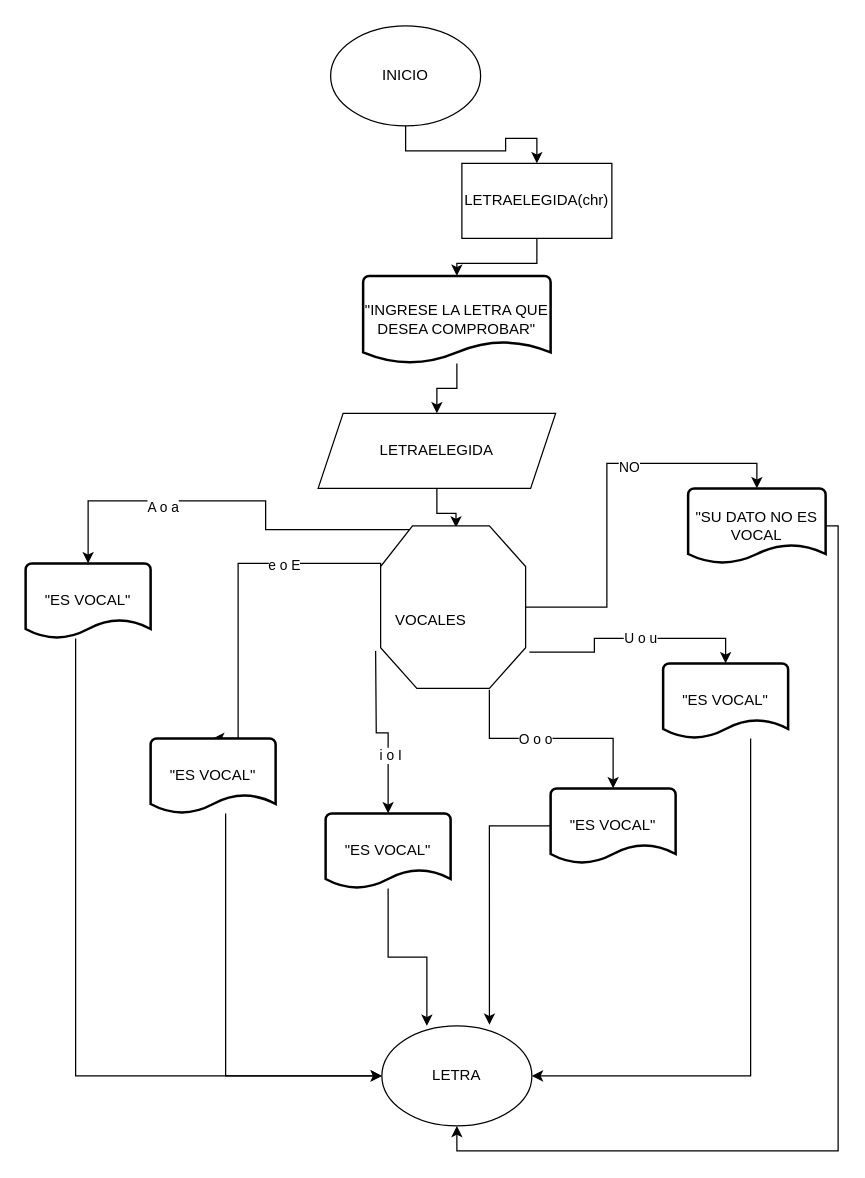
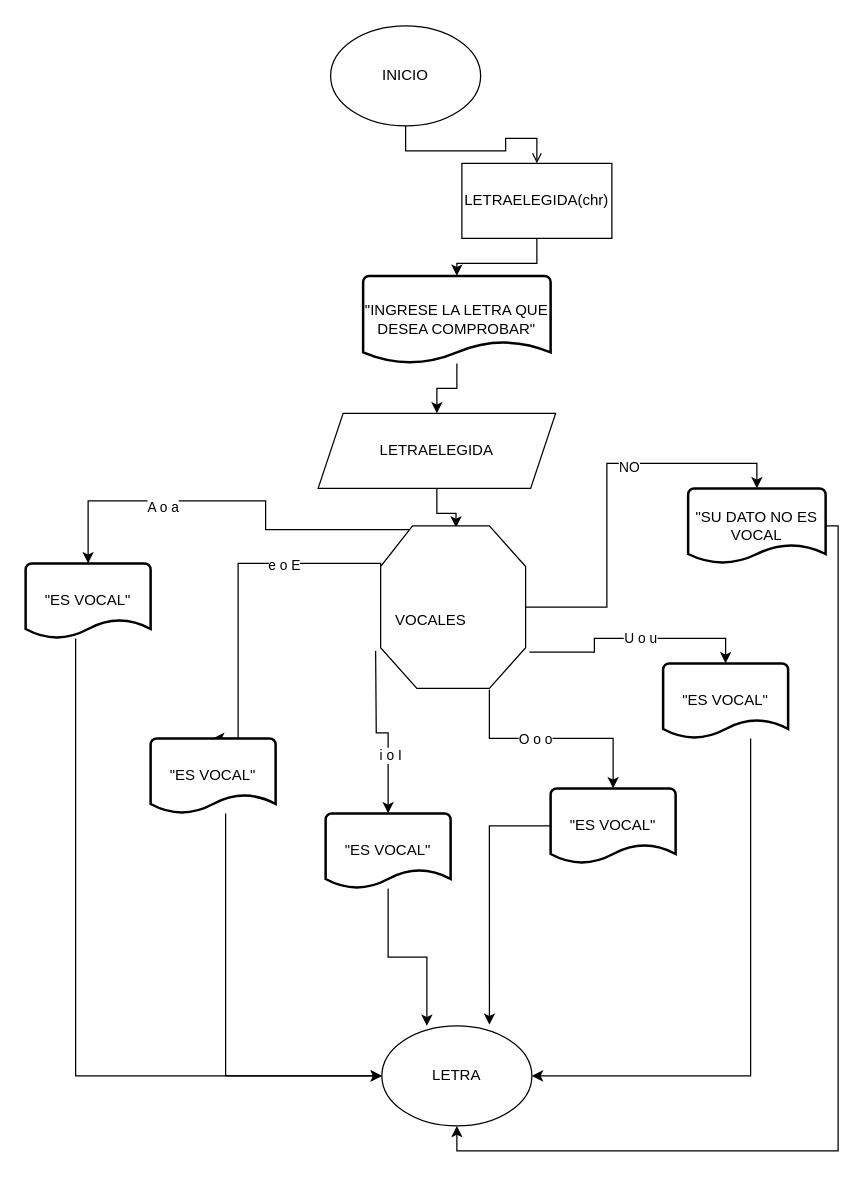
edge "INICIO" -> "LETRAELEGIDA(chr)": arrowhead classic -> open
